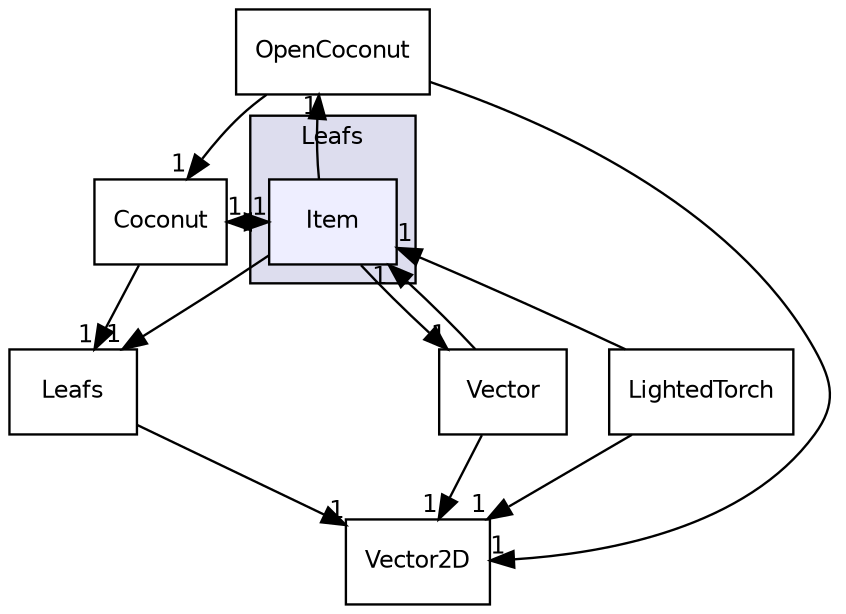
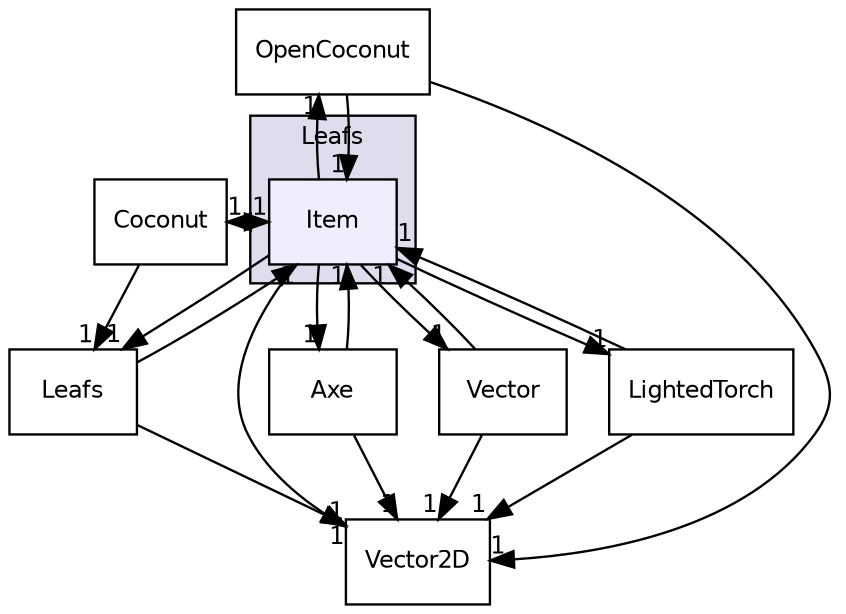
edge "OpenCoconut" -> "Coconut": now "OpenCoconut" -> "Item"
edge "Item" -> "LightedTorch": added
edge "Leafs" -> "Item": added
node "Axe": added
edge "Item" -> "Vector2D": added
